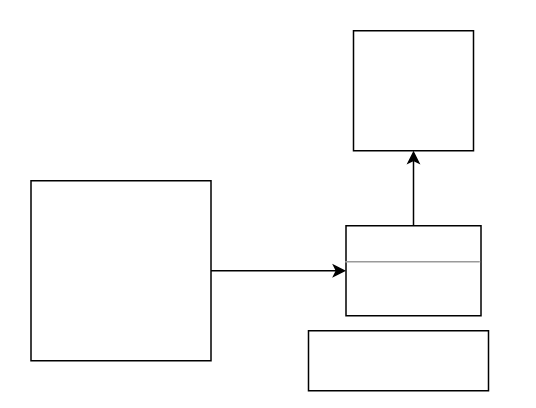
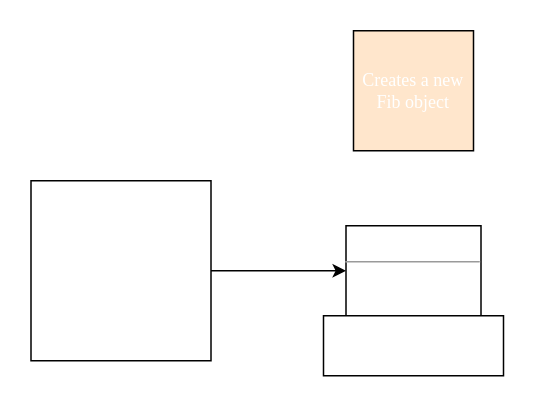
node "Creates a new Fib object": fillcolor #ffffff -> #ffe6cc
edge "Fib + main(): void" -> "Creates a new Fib object": removed
node "This is the Entrypoint into the program": moved (398, 361) -> (413, 346)
